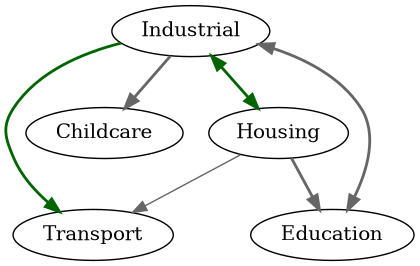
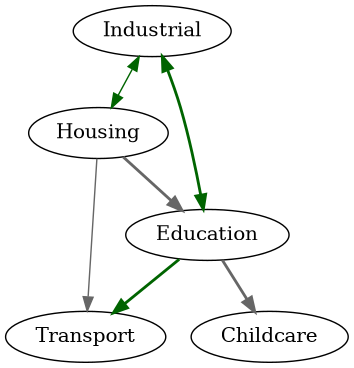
edge "Industrial" -> "Childcare": now "Education" -> "Childcare"
edge "Industrial" -- "Housing": style bold -> solid
edge "Industrial" -> "Transport": now "Education" -> "Transport"
edge "Industrial" -- "Education": color gray40 -> darkgreen
